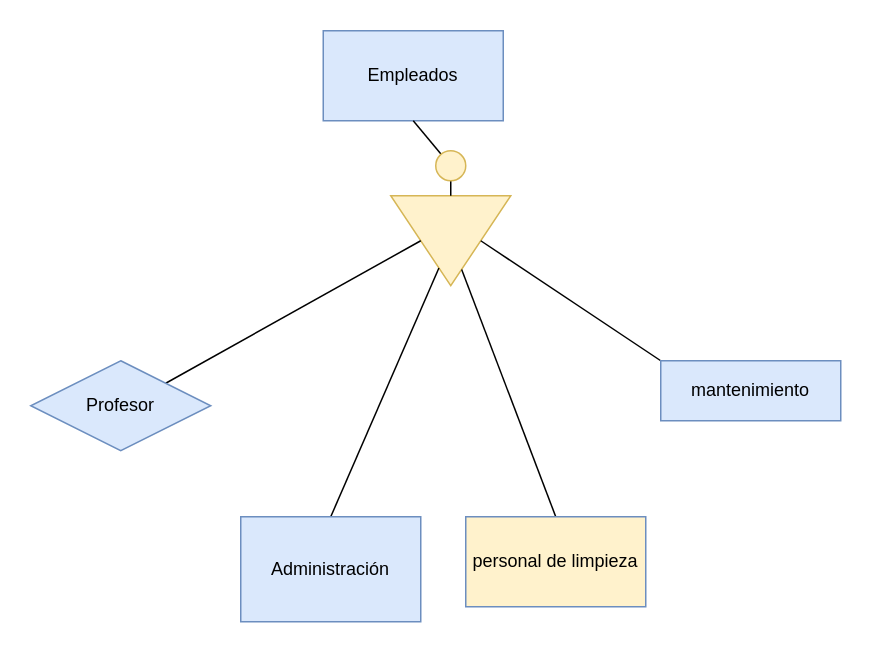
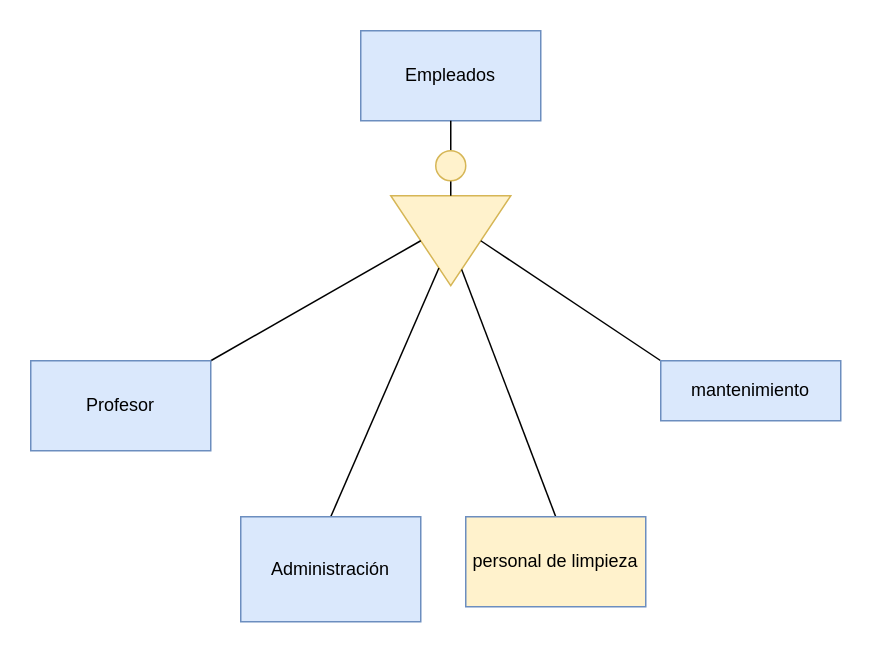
node "Empleados": moved (413, 76) -> (451, 76)
node "Profesor": shape diamond -> rectangle
